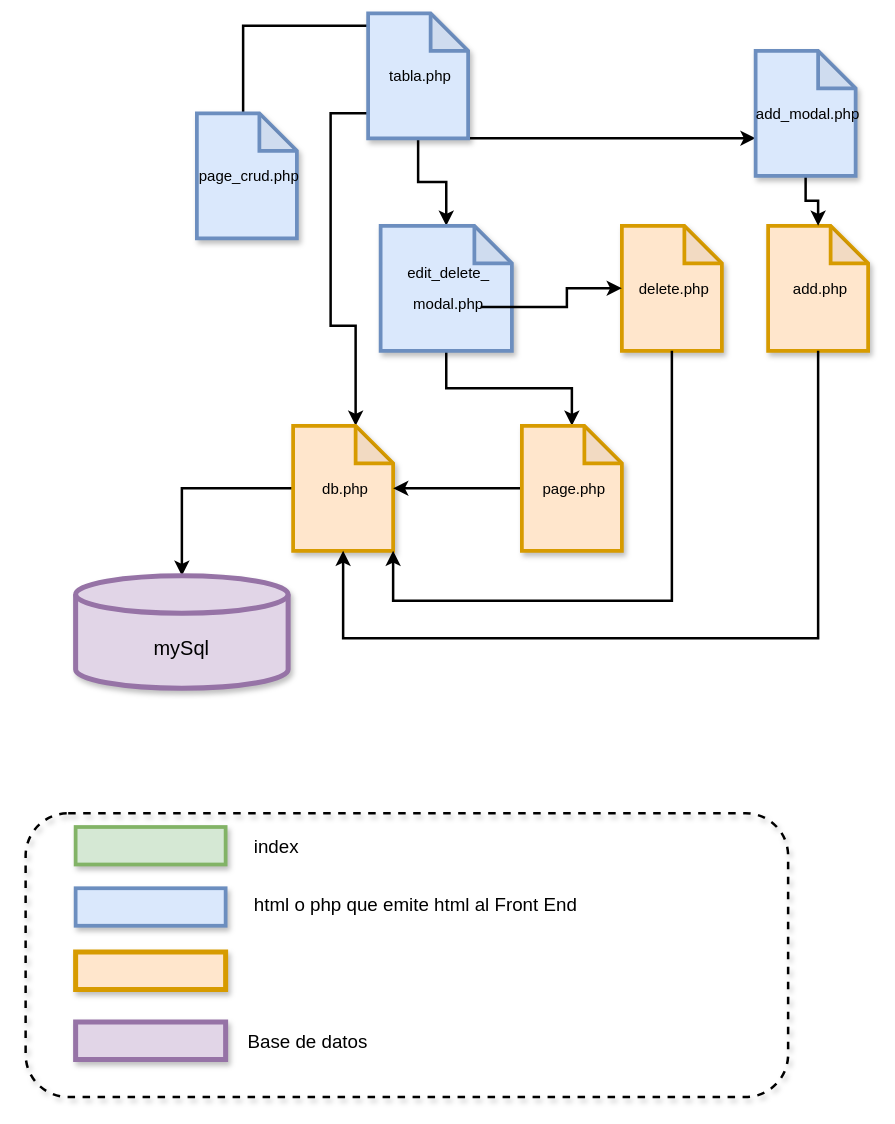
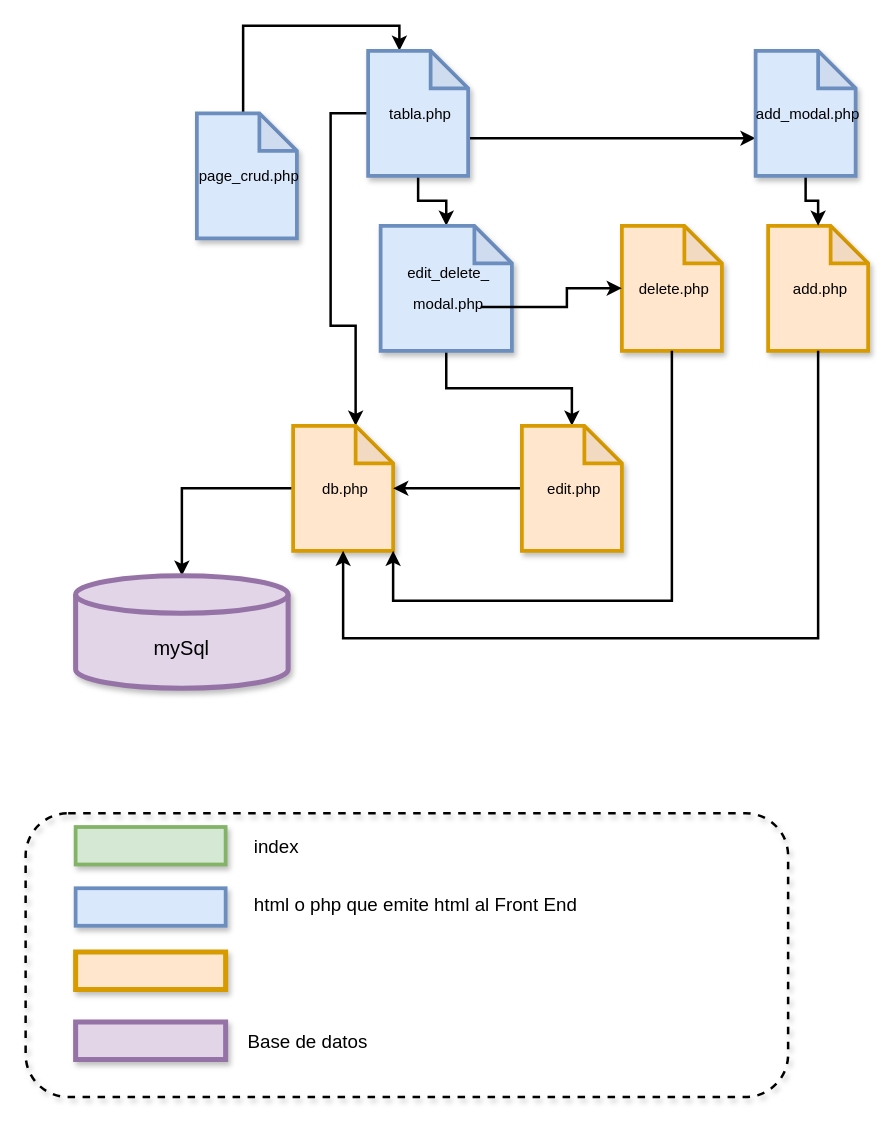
node "tabla.php": moved (418, 76) -> (418, 113)
node "page.php": label "page.php" -> "edit.php"
